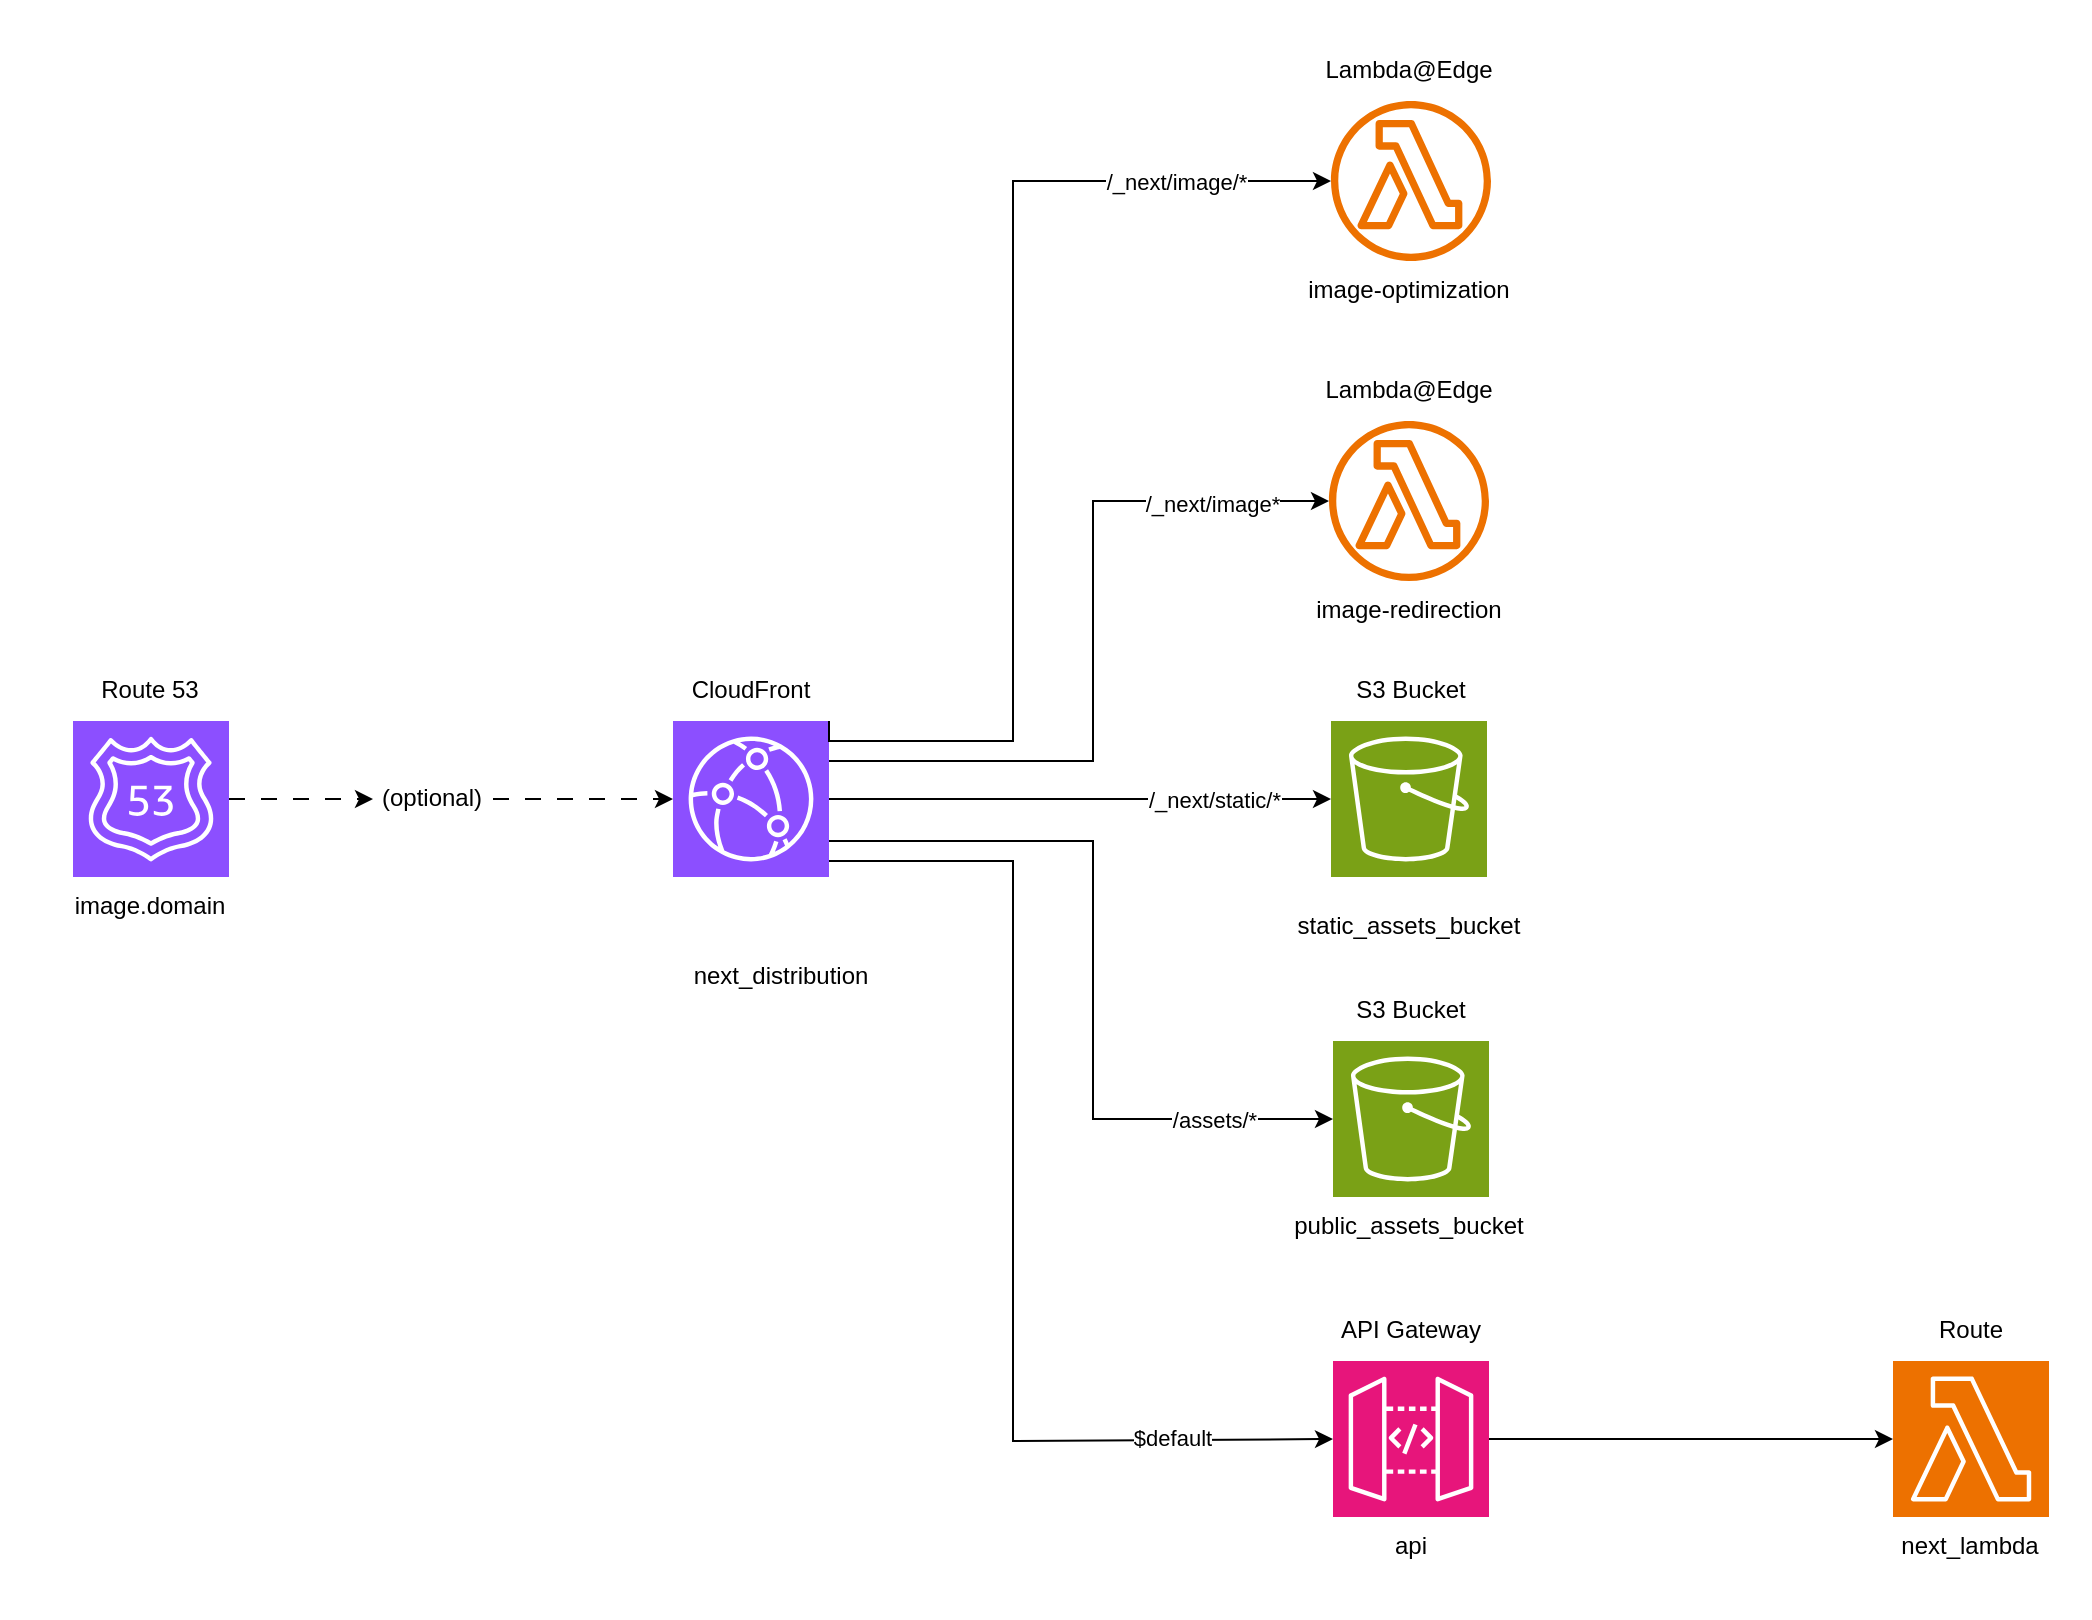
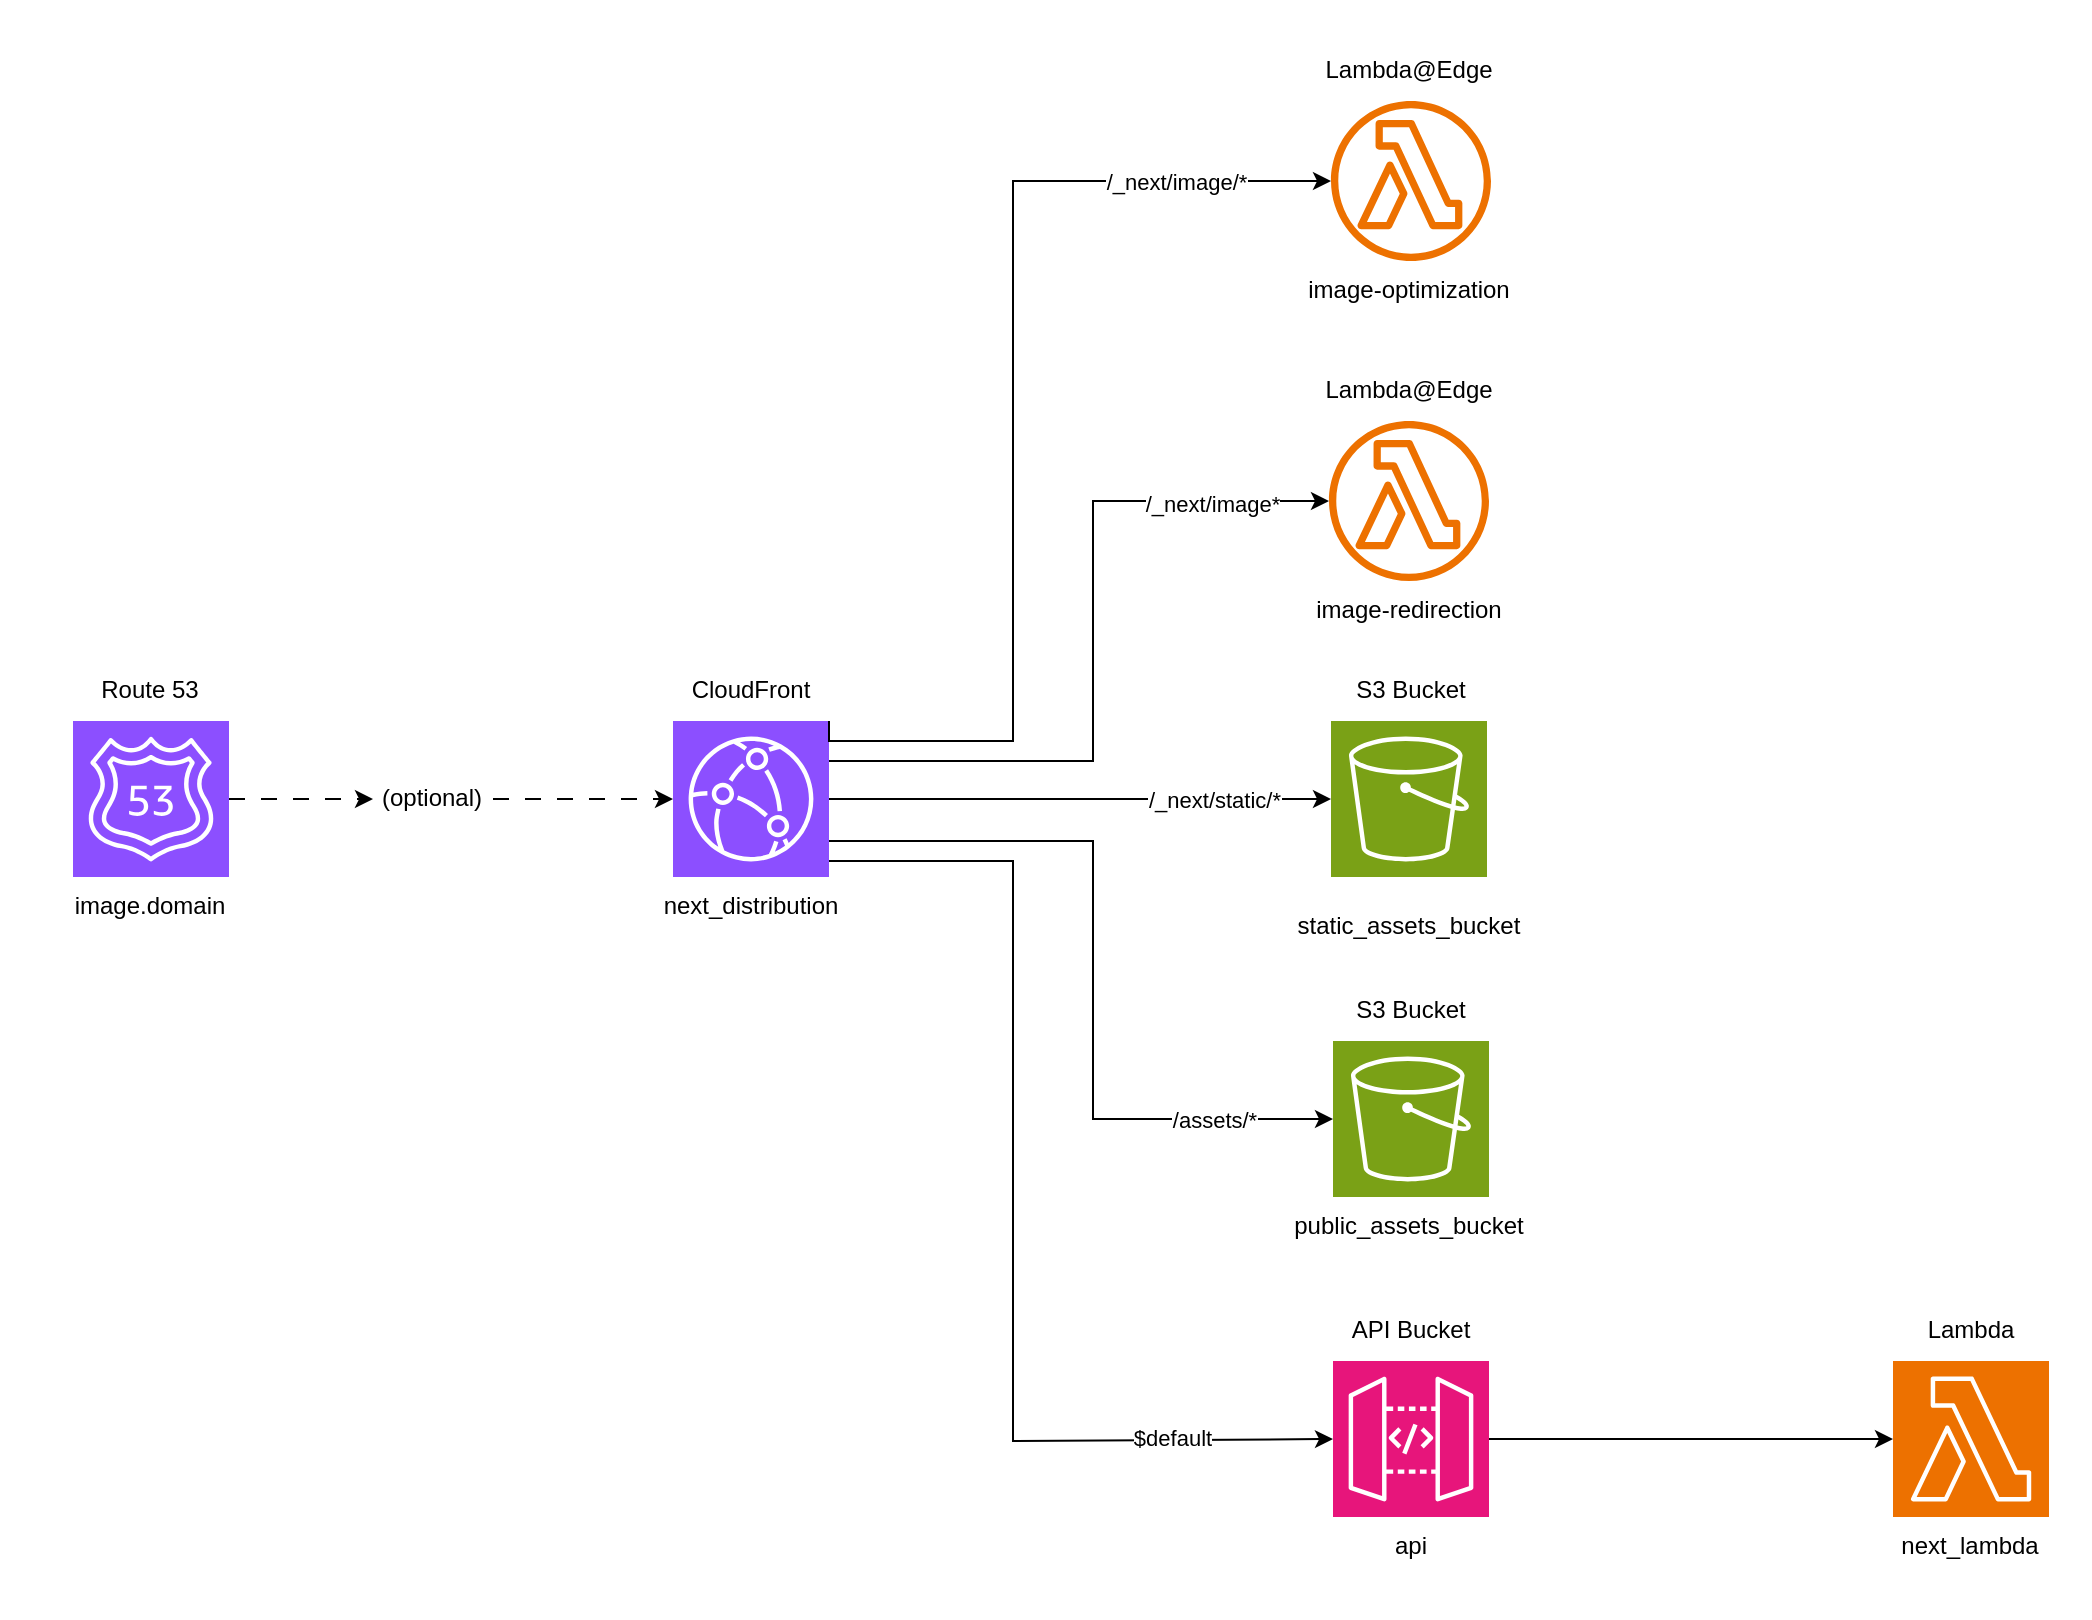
node "next_distribution": moved (781, 977) -> (751, 907)
node "API Gateway": label "API Gateway" -> "API Bucket"
node "Route": label "Route" -> "Lambda"
